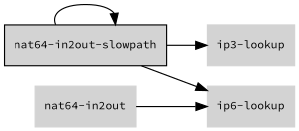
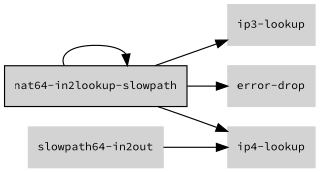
node "nat64-in2out-slowpath": label "nat64-in2out-slowpath" -> "nat64-in2lookup-slowpath"
node "error-drop": added
node "nat64-in2out": label "nat64-in2out" -> "slowpath64-in2out"
node "ip6-lookup": label "ip6-lookup" -> "ip4-lookup"
